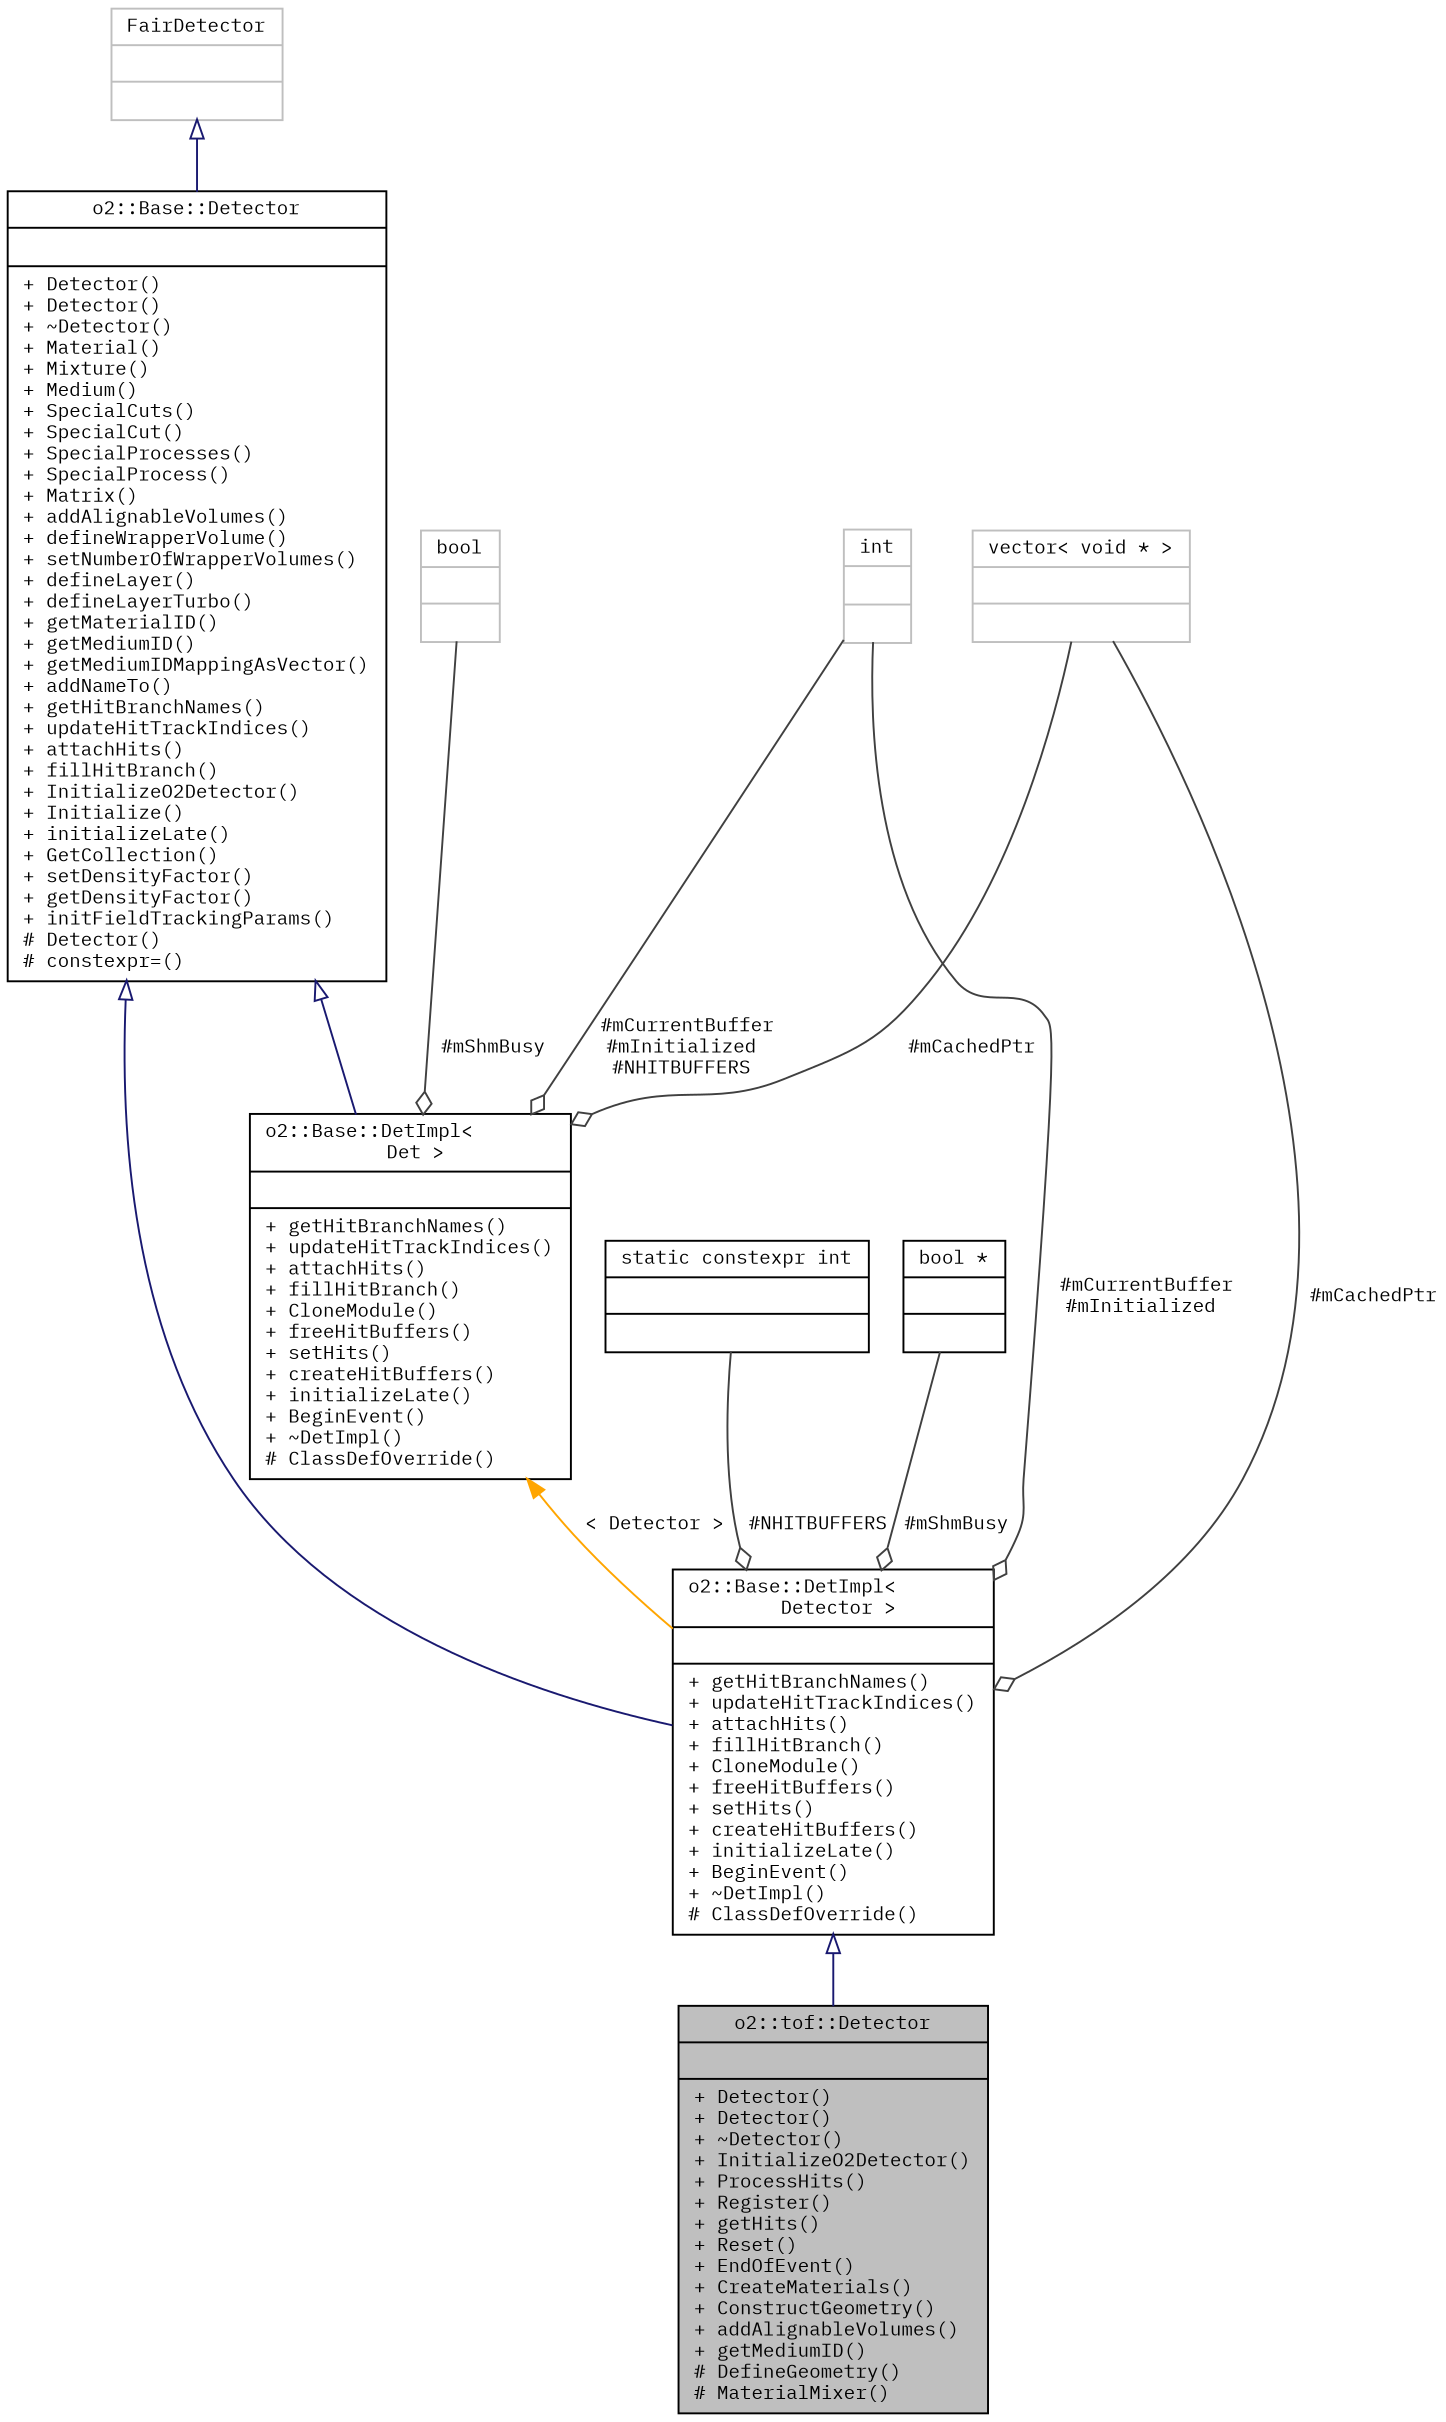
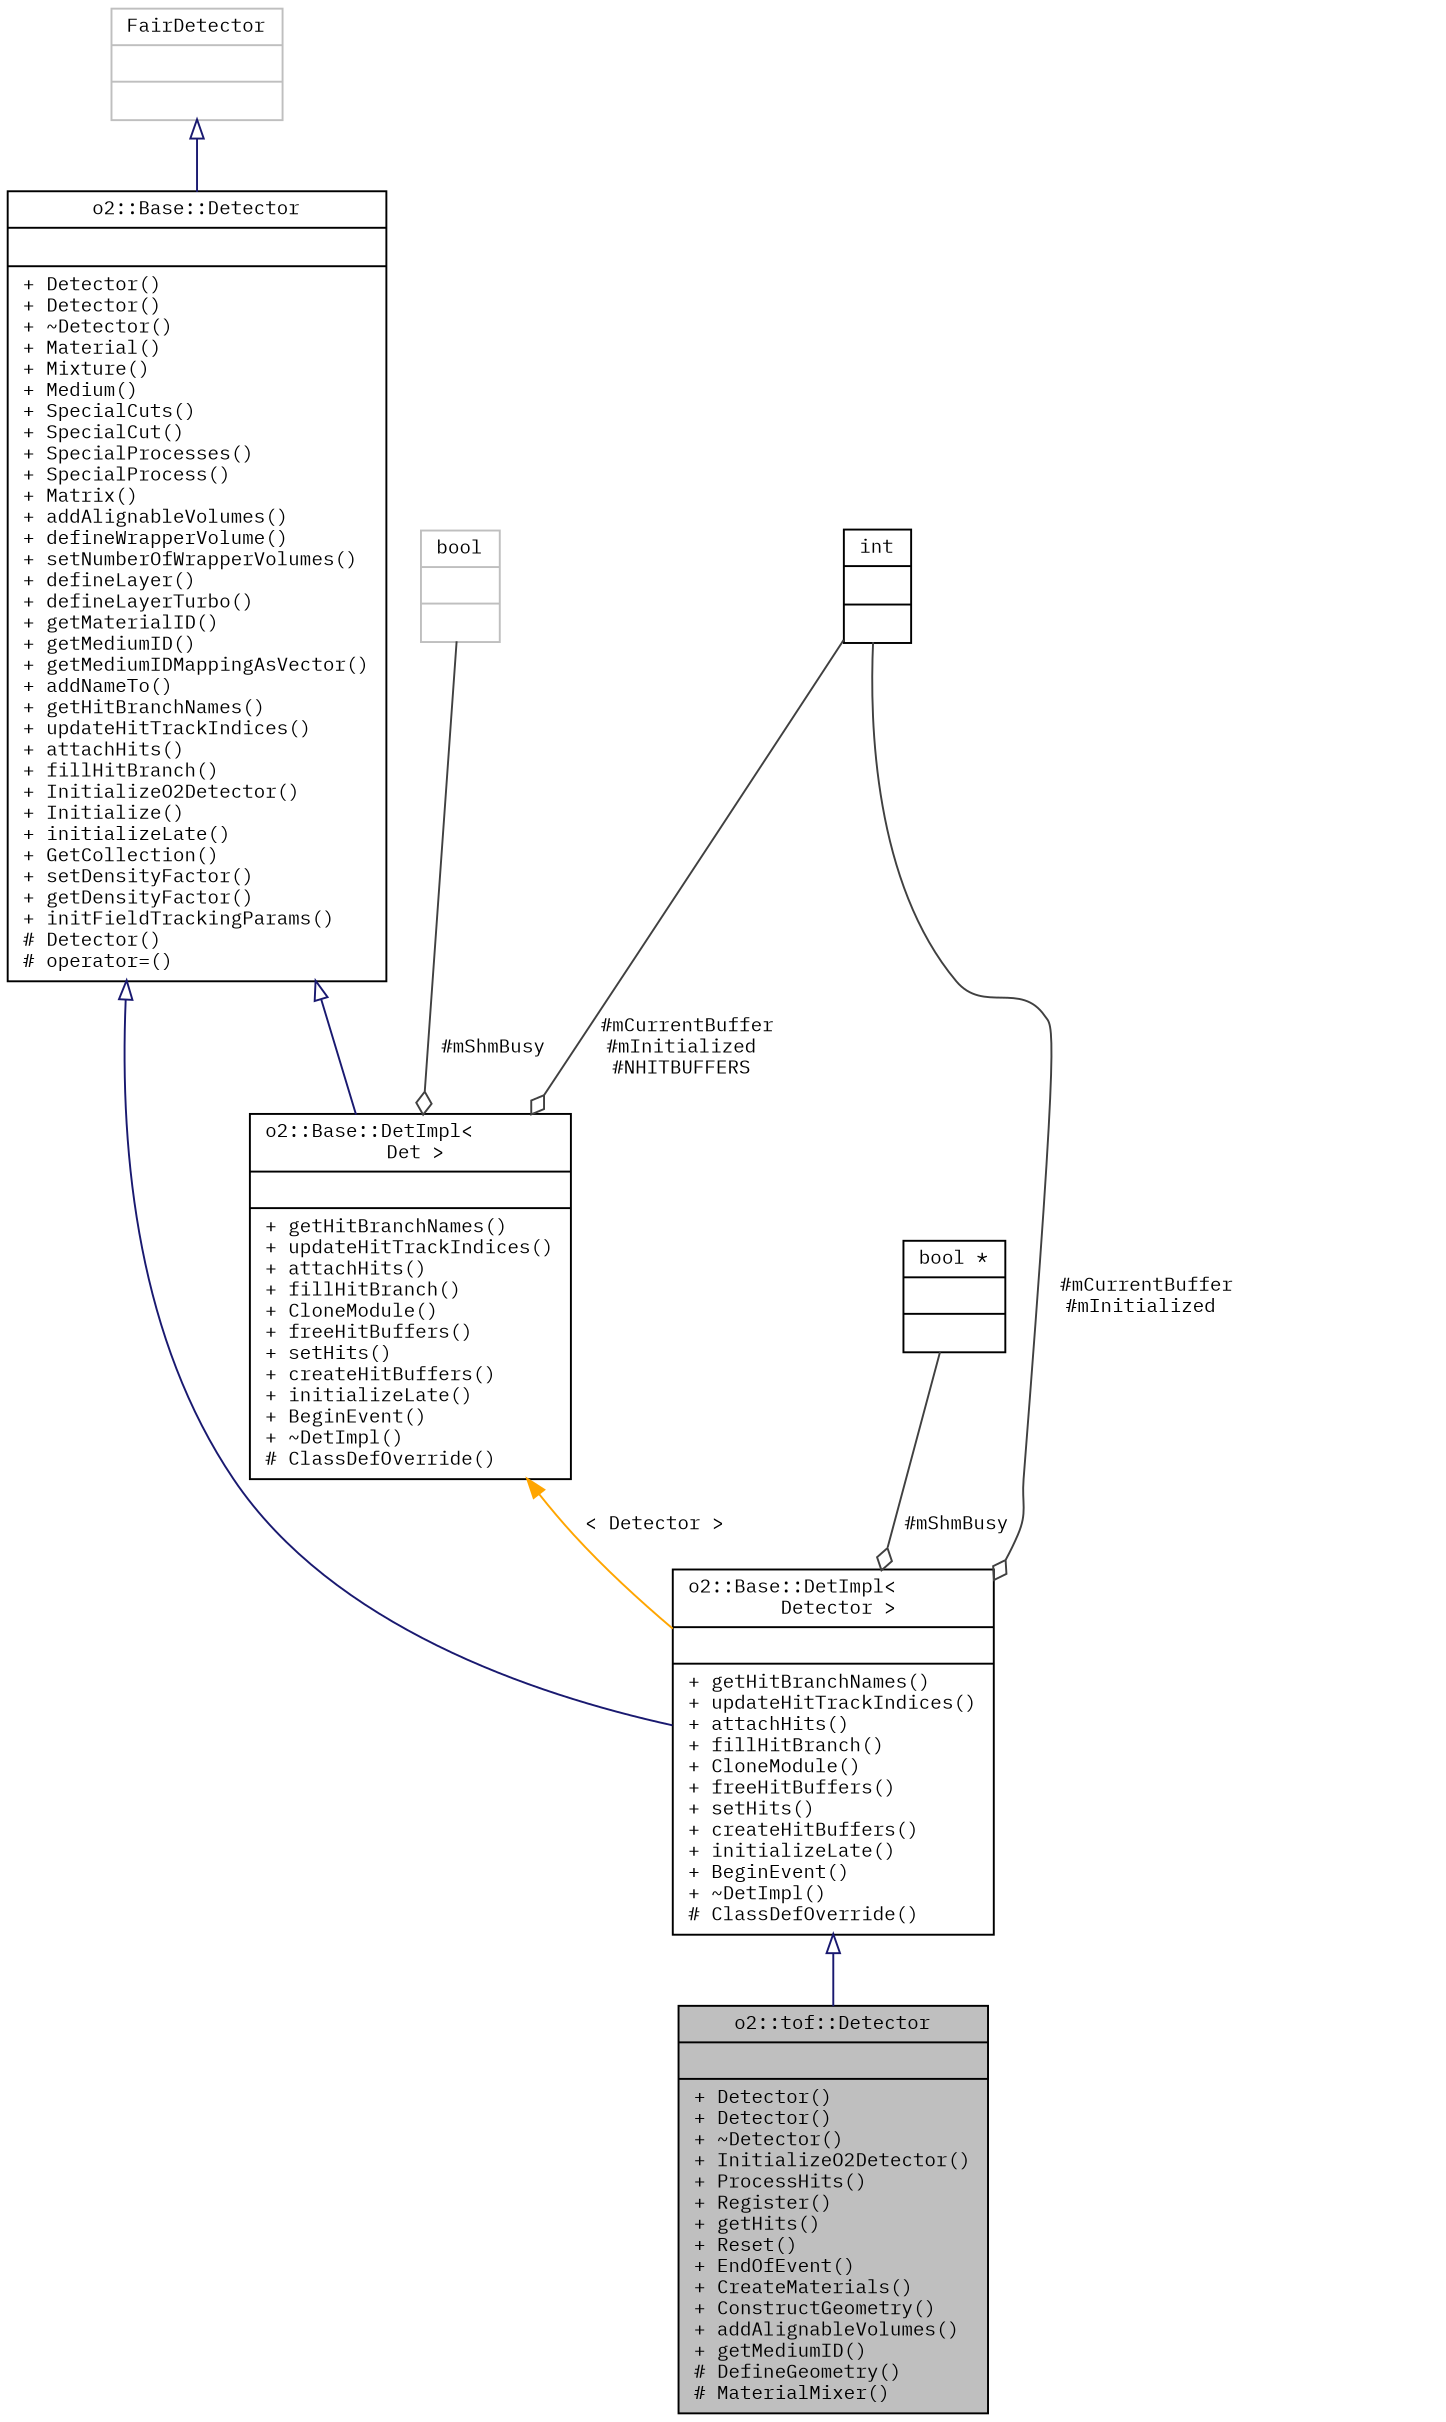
node "int": color grey75 -> black
node "vector< void * >": removed
node "o2::Base::Detector": text "# constexpr=()" -> "# operator=()"
node "static constexpr int": removed
